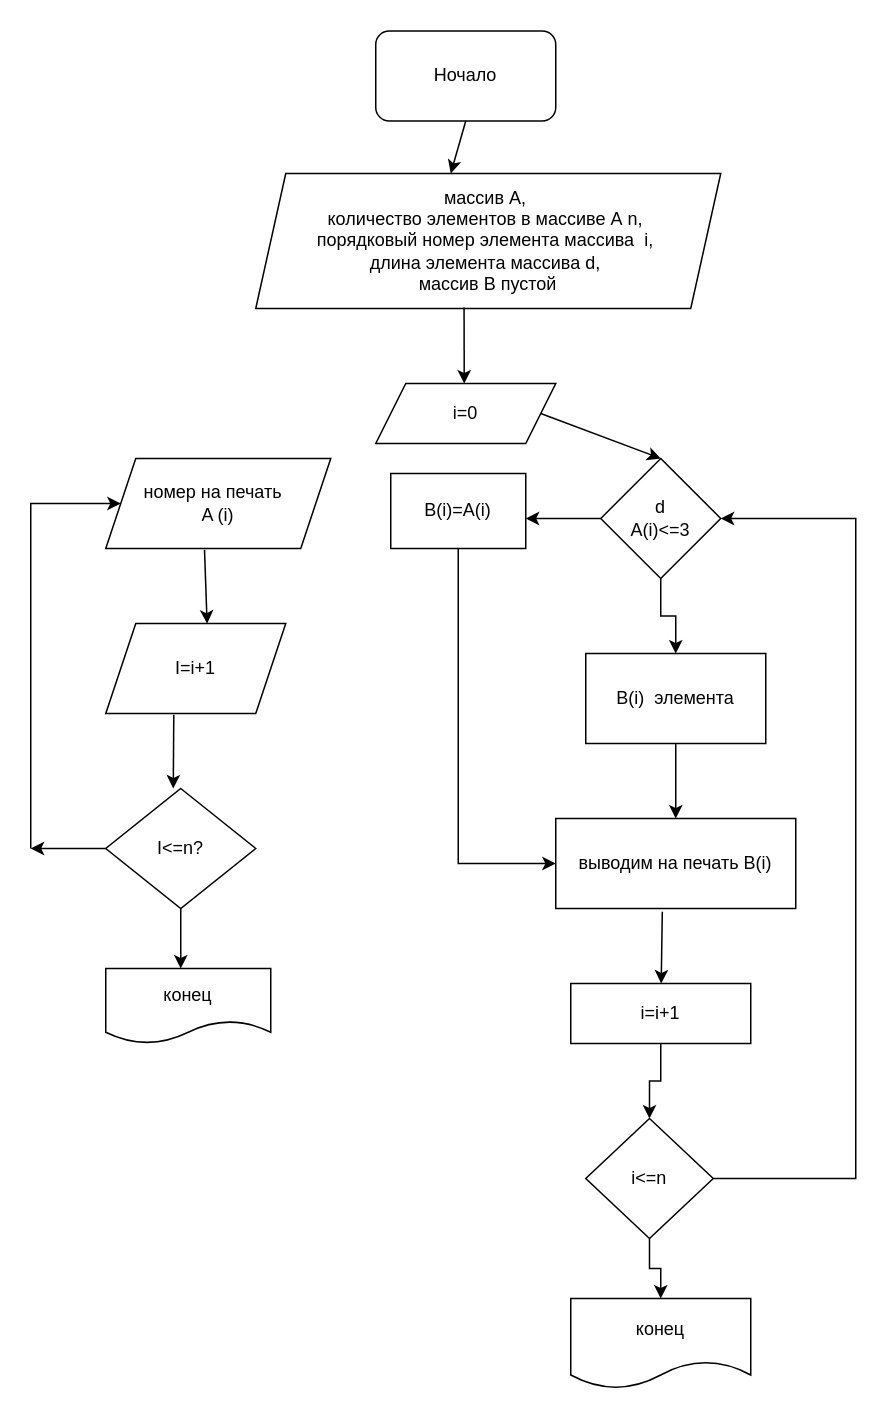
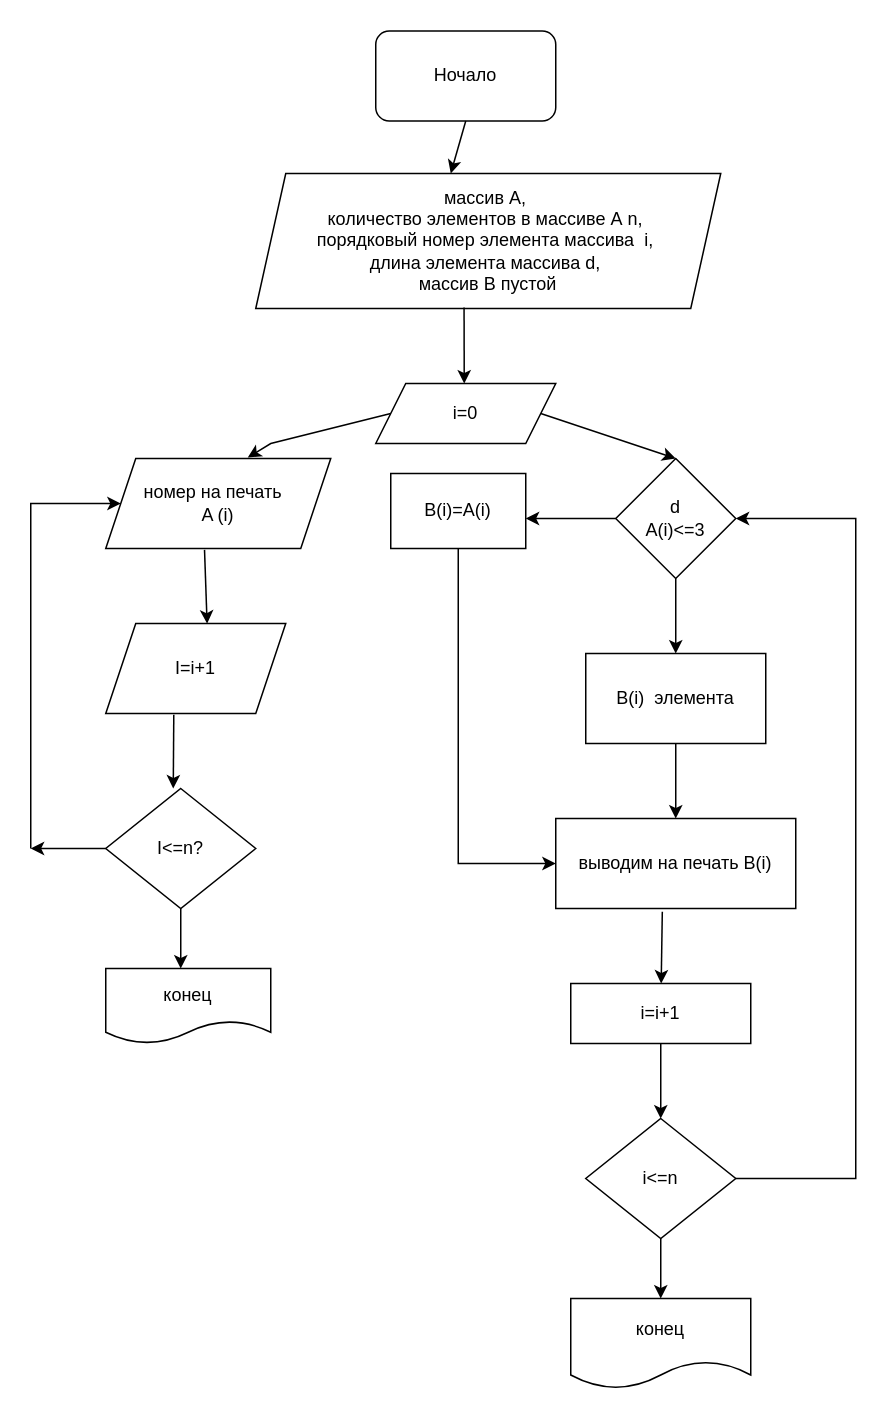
edge "i=0" -> "номер на печать A (i)": added
node "d A(i)<=3": moved (661, 518) -> (676, 518)
node "i<=n": size 128x120 -> 150x120
